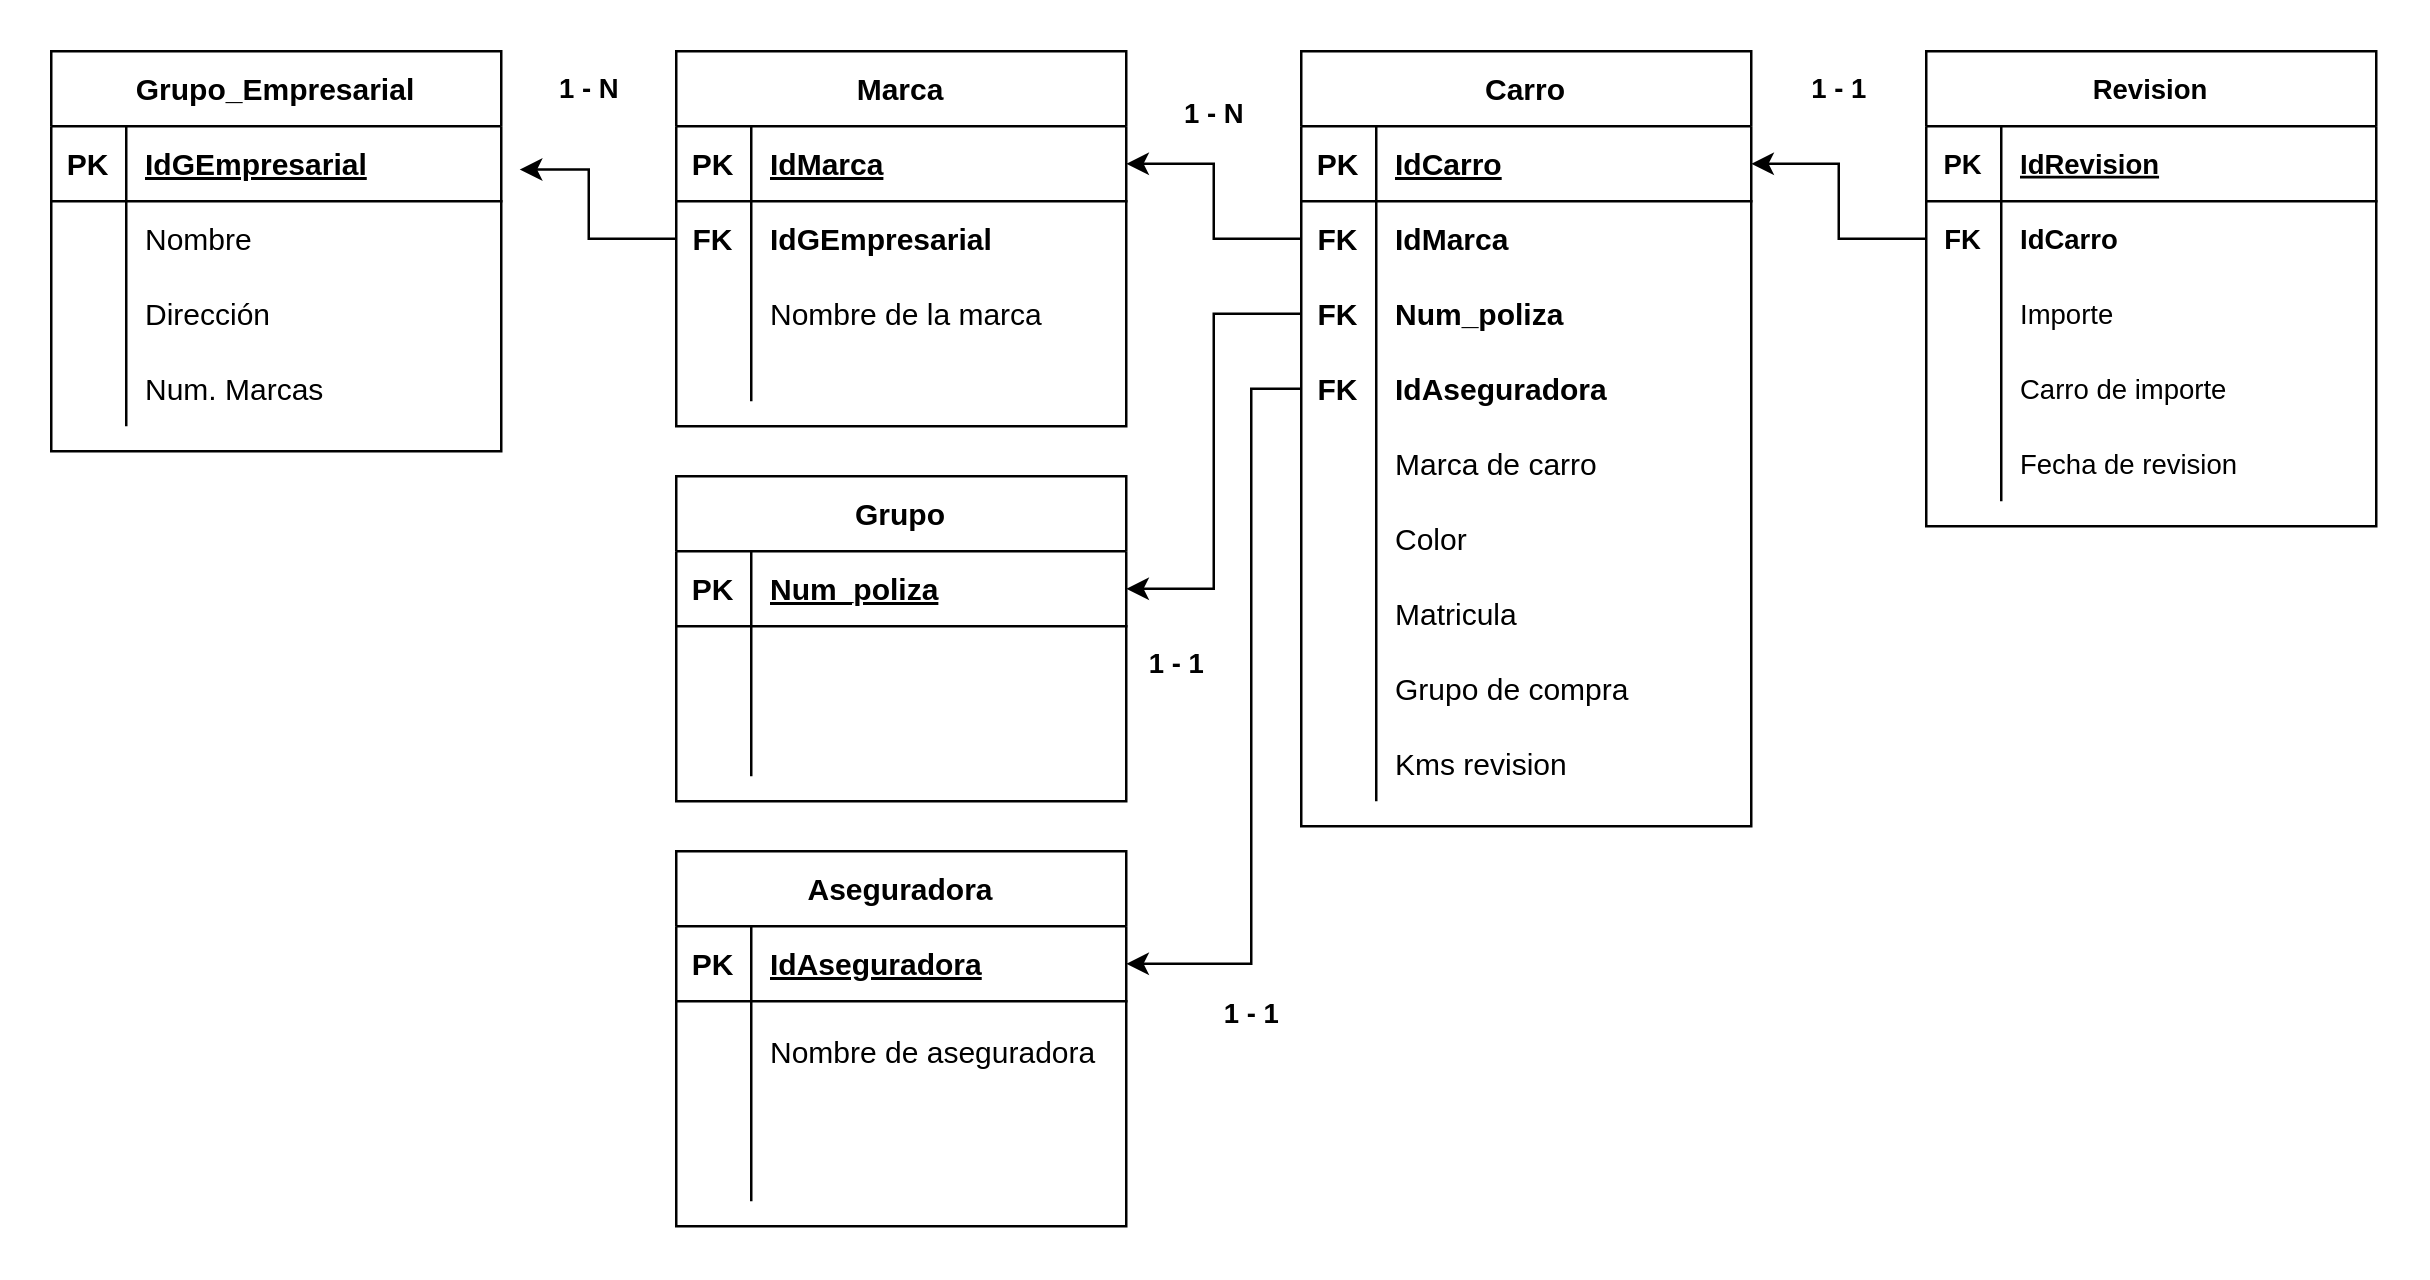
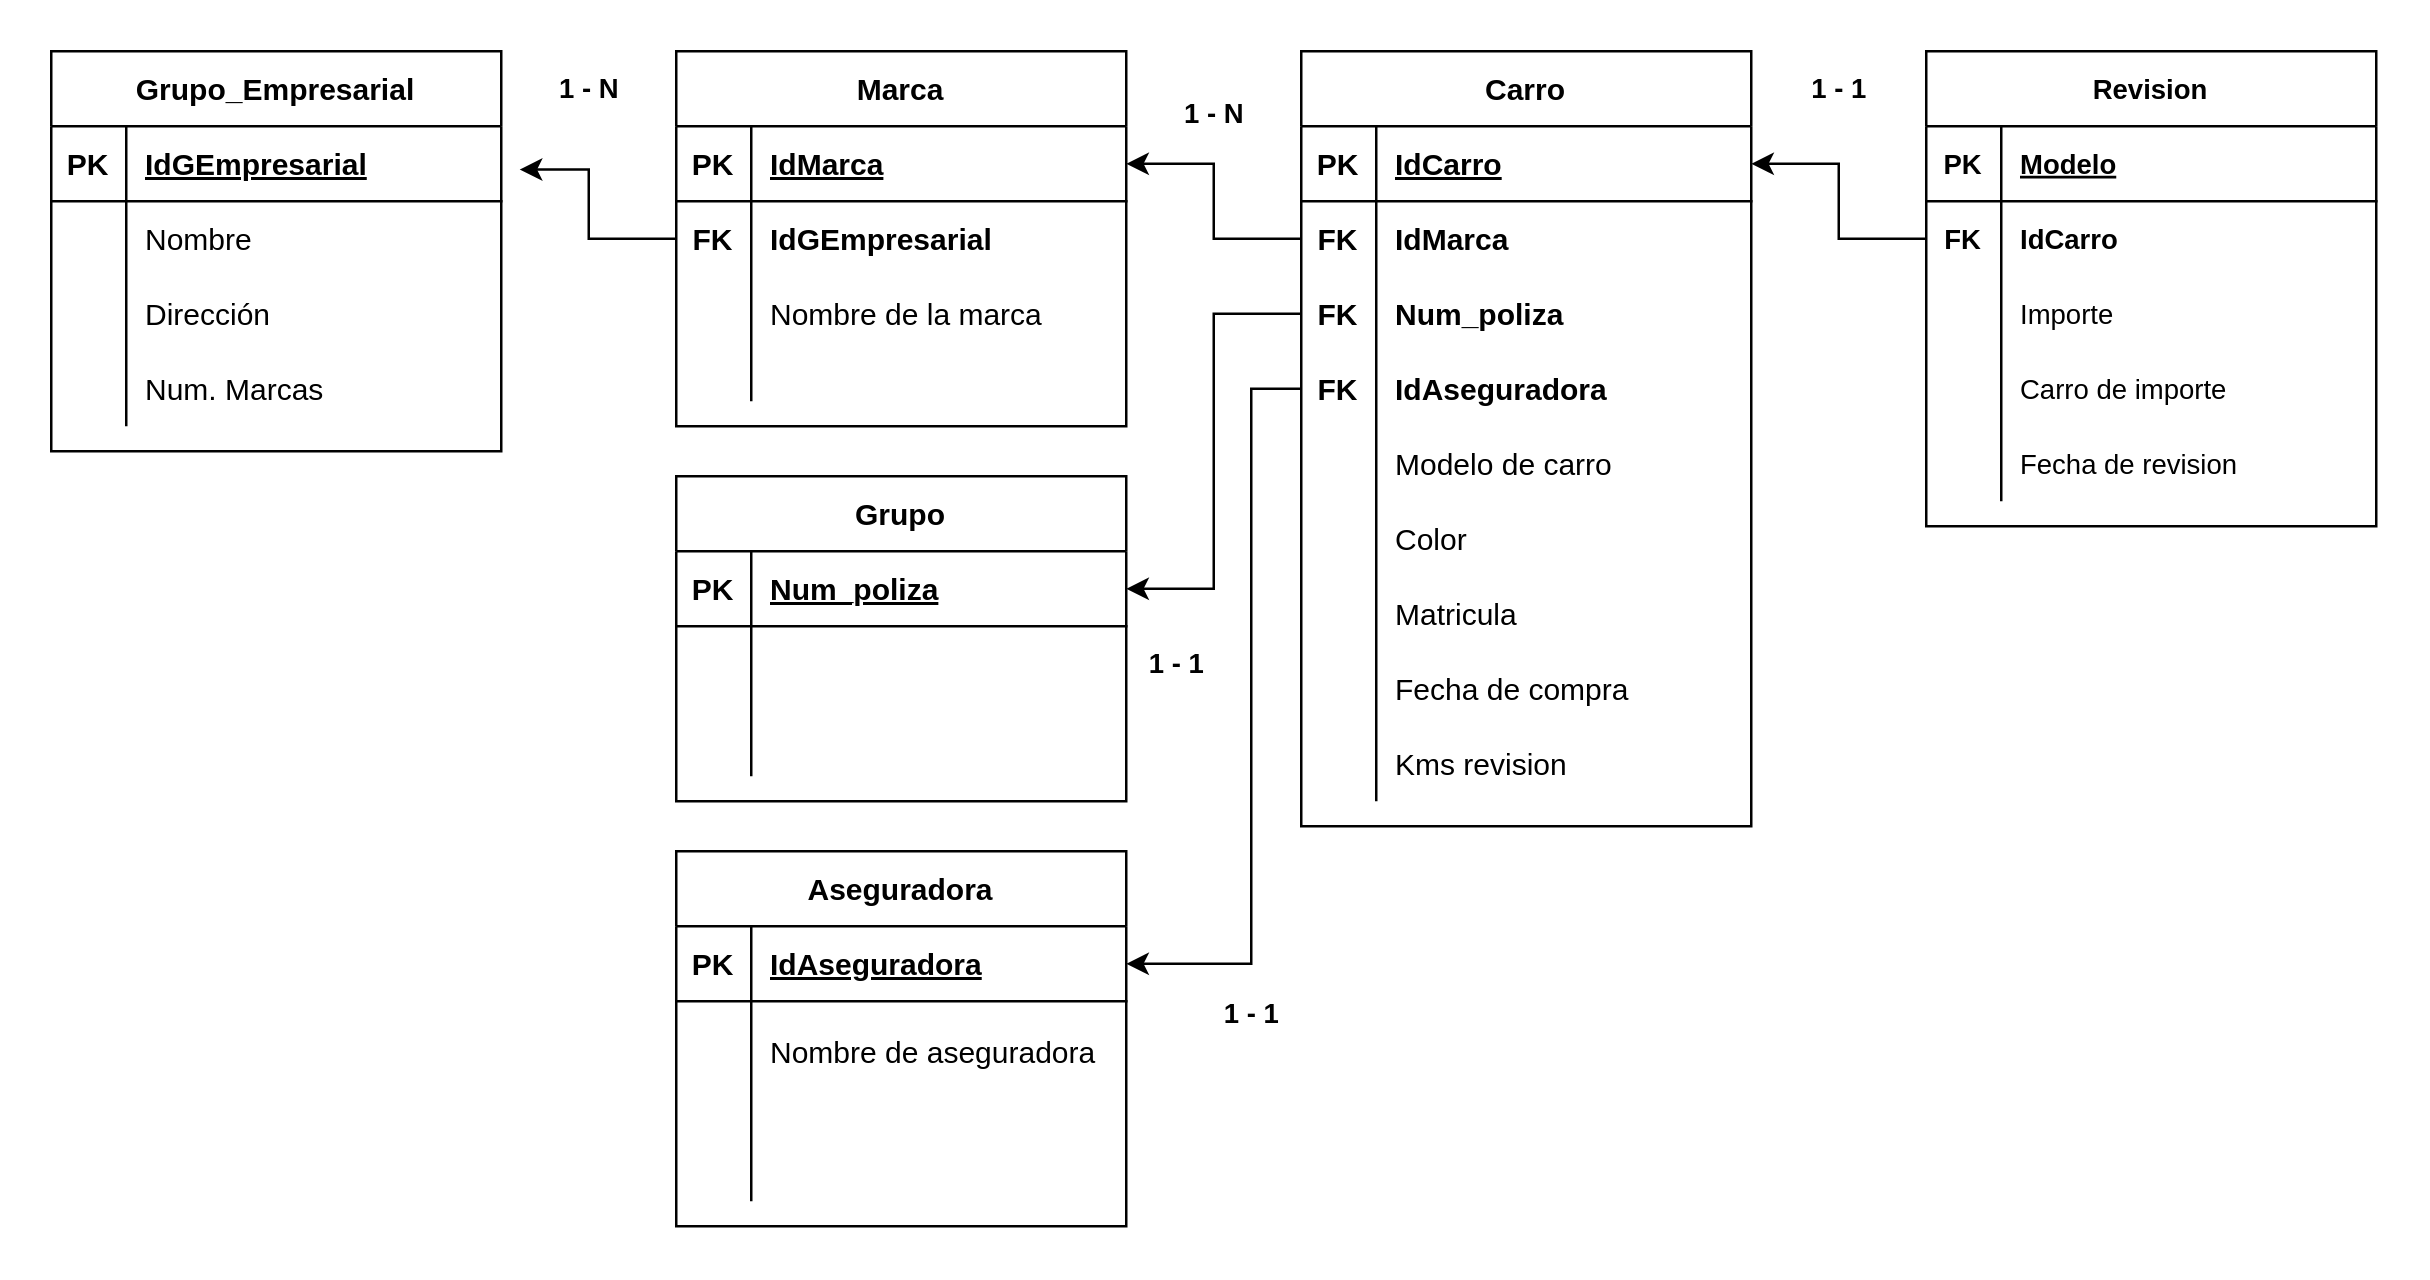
node "IdRevision": label "IdRevision" -> "Modelo"
node "Marca de carro": label "Marca de carro" -> "Modelo de carro"
node "Grupo de compra": label "Grupo de compra" -> "Fecha de compra"
